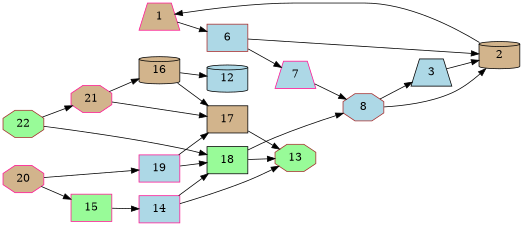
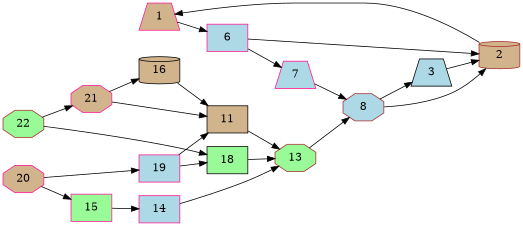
node "6": color brown -> deeppink
node "2": color black -> brown
node "12": removed
node "17": label "17" -> "11"
edge "18" -> "8": now "13" -> "8"
edge "14" -> "18": removed
